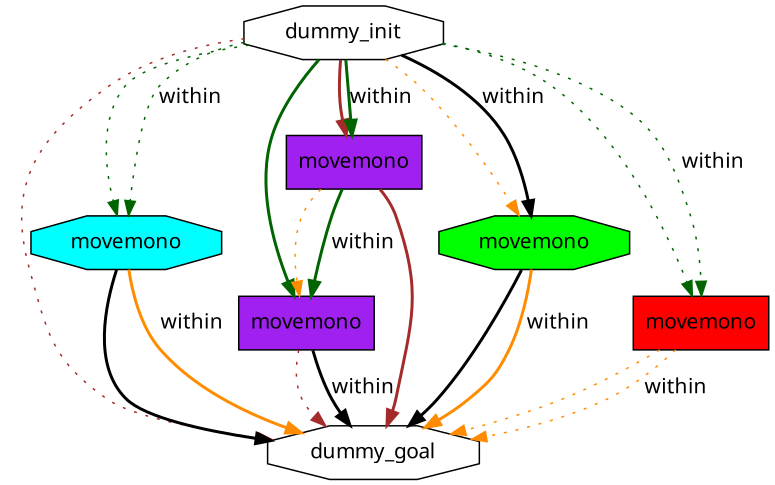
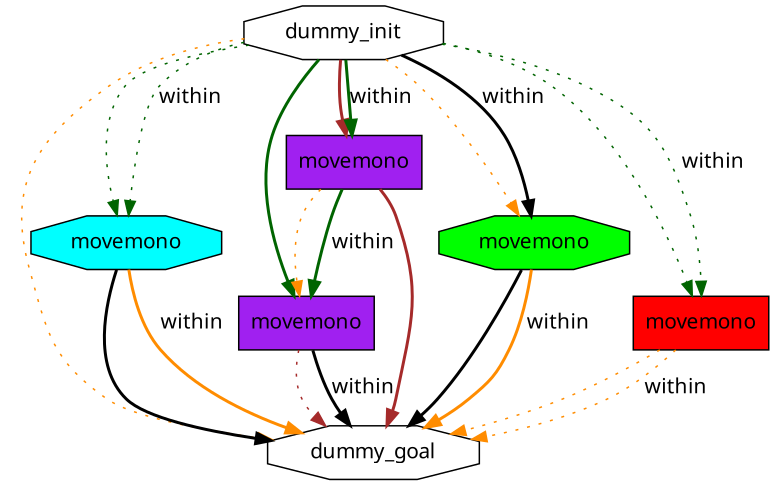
edge "dummy_init" -> "dummy_goal": color brown -> darkorange
